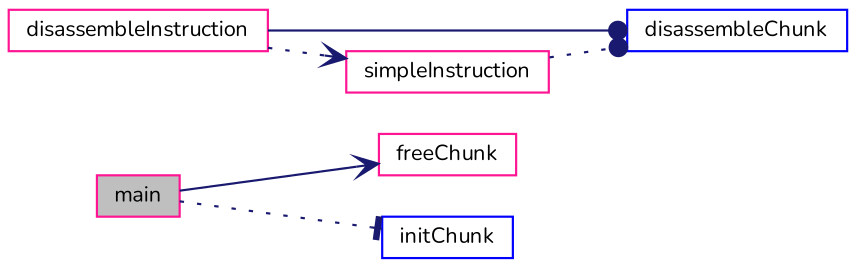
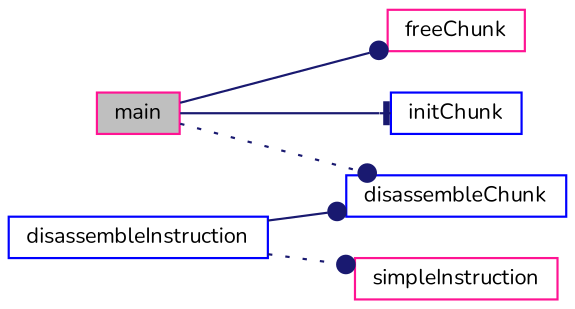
node "disassembleInstruction": color deeppink -> blue
edge "disassembleInstruction" -> "simpleInstruction": arrowhead vee -> dot
edge "simpleInstruction" -> "disassembleChunk": now "main" -> "disassembleChunk"
edge "main" -> "freeChunk": arrowhead vee -> dot
edge "main" -> "initChunk": style dotted -> solid
